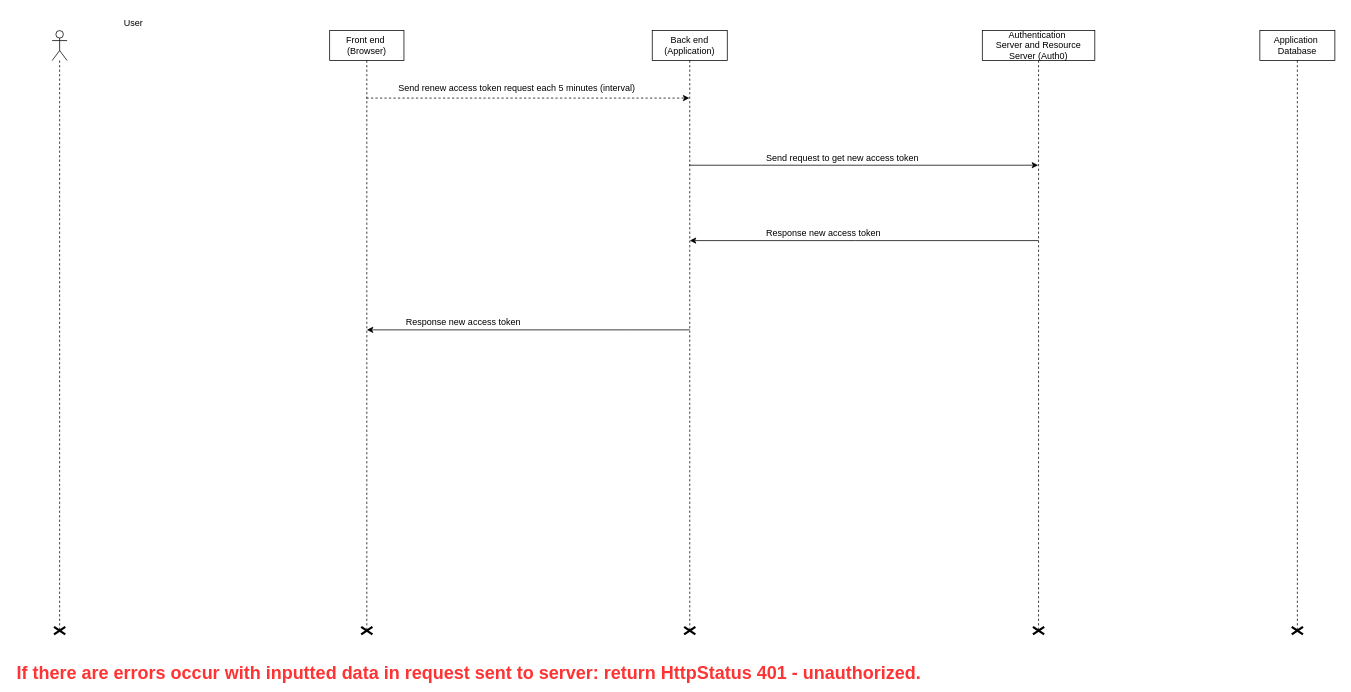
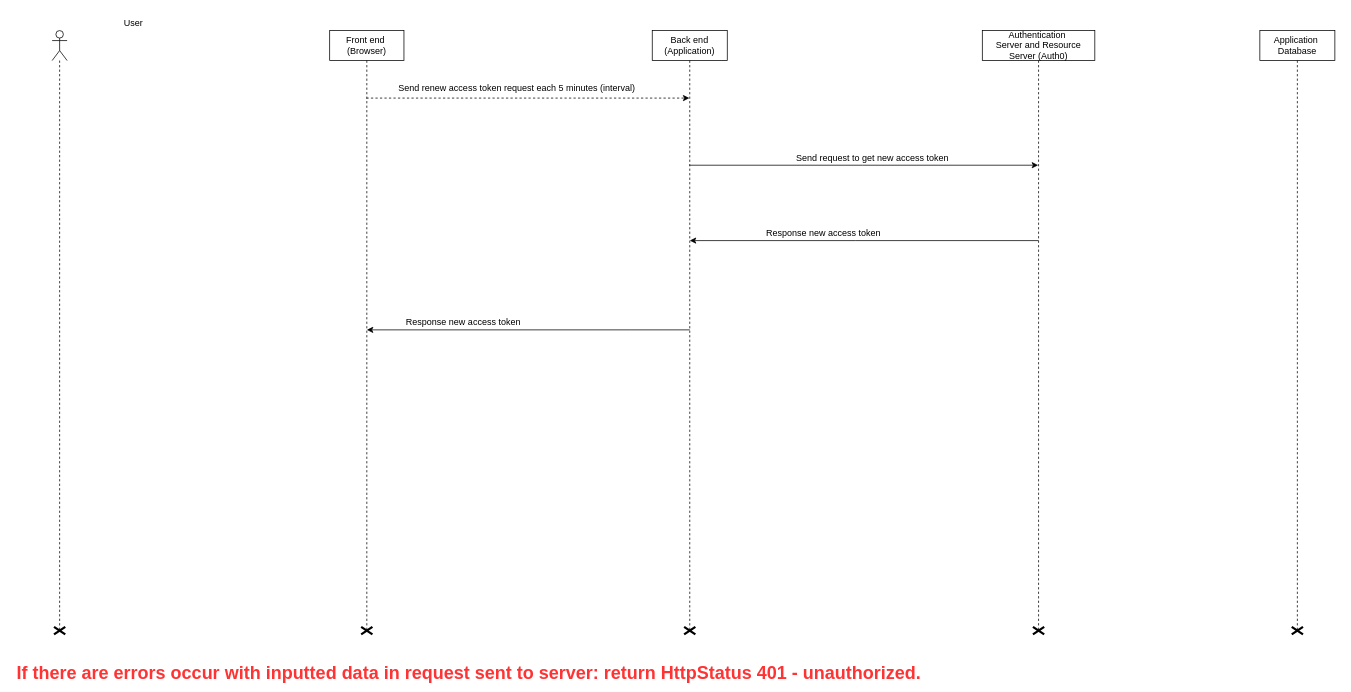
node "Send request to get new access token": moved (847, 158) -> (877, 158)
